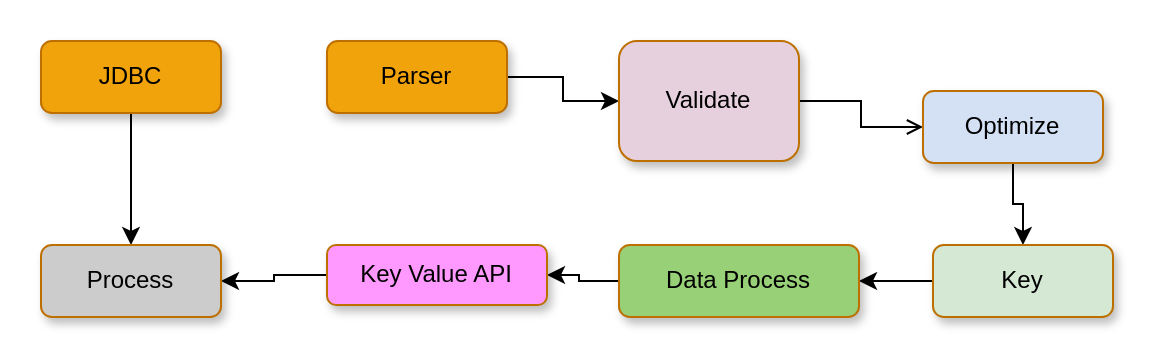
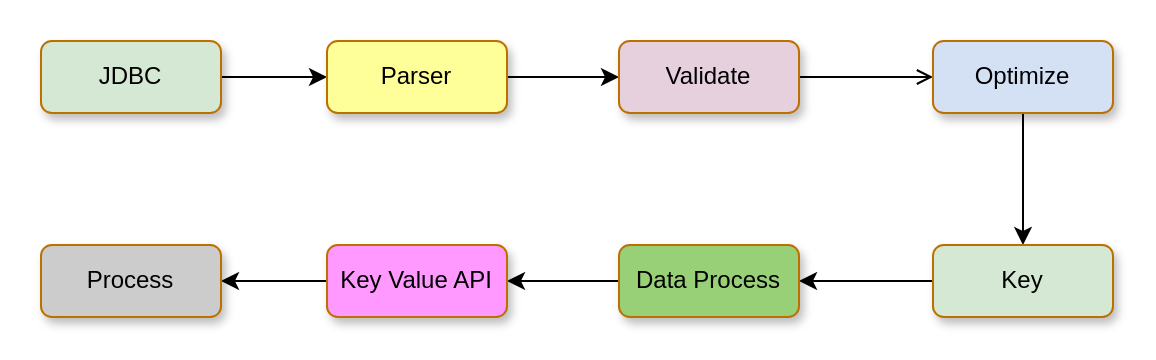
node "JDBC": fillcolor #f0a30a -> #d5e8d4
node "Parser": fillcolor #f0a30a -> #ffff99
node "Validate": size 180x120 -> 180x72
node "Optimize": moved (1013, 127) -> (1023, 77)
edge "JDBC" -> "Process": now "JDBC" -> "Parser"
node "Key Value API": size 220x60 -> 180x72
node "Data Process": size 240x72 -> 180x72
